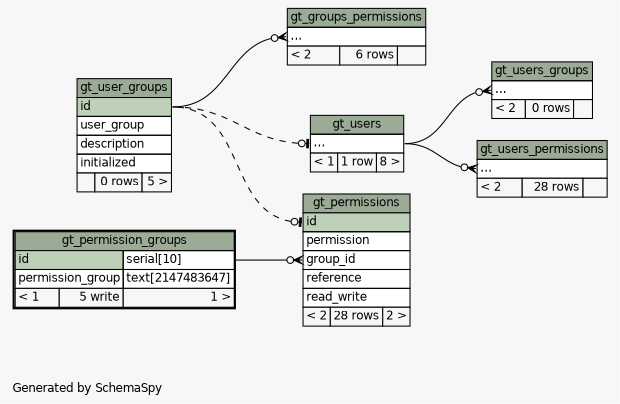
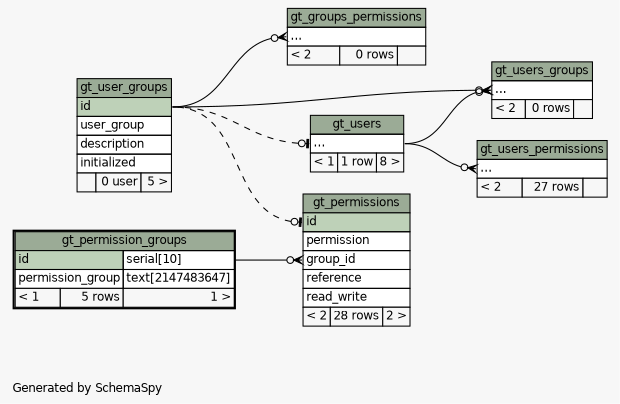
node "gt_groups_permissions": text "6 rows" -> "0 rows"
edge "gt_user_groups" -> "gt_users_groups": added
node "gt_user_groups": text "0 rows" -> "0 user"
node "gt_users_permissions": text "28 rows" -> "27 rows"
node "gt_permission_groups": text "5 write" -> "5 rows"
